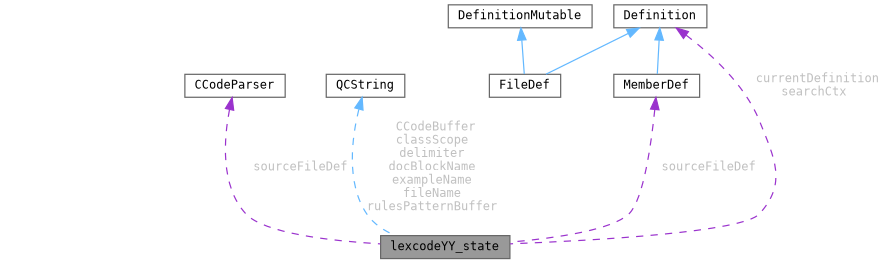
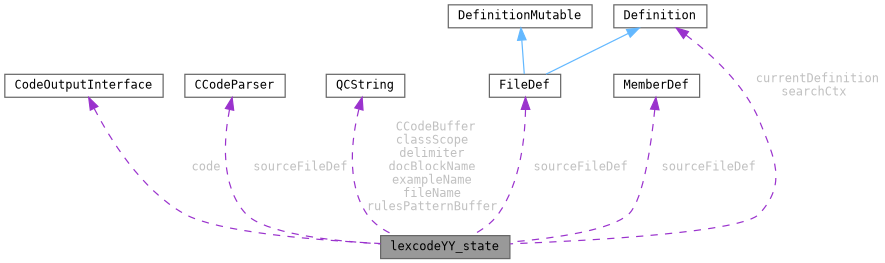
edge "MemberDef" -> "Definition": removed
node "CodeOutputInterface": added
edge "lexcodeYY_state" -> "FileDef": added, label "sourceFileDef"
edge "lexcodeYY_state" -> "QCString": color steelblue1 -> darkorchid3
